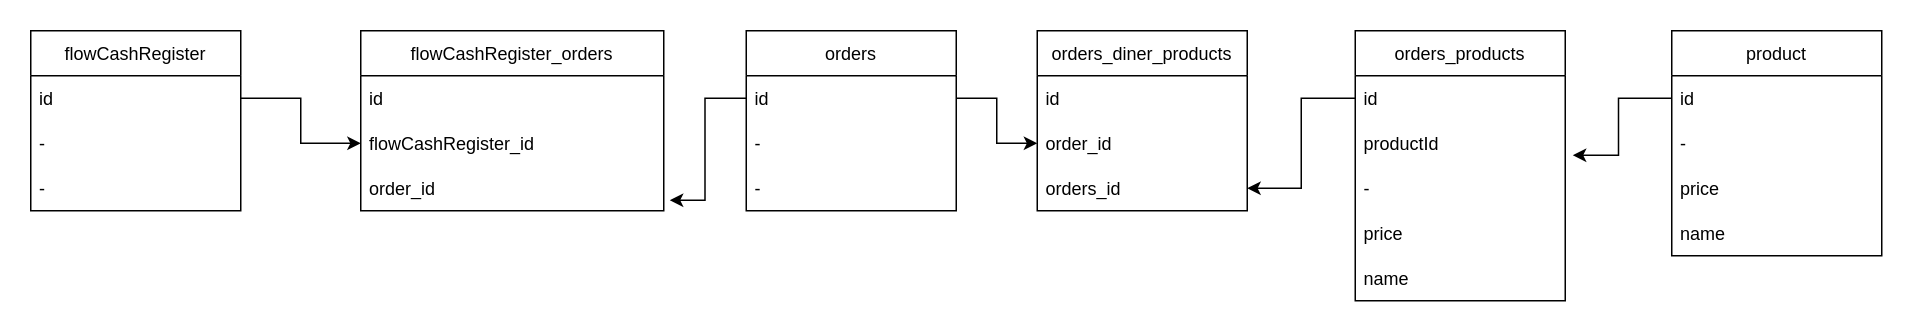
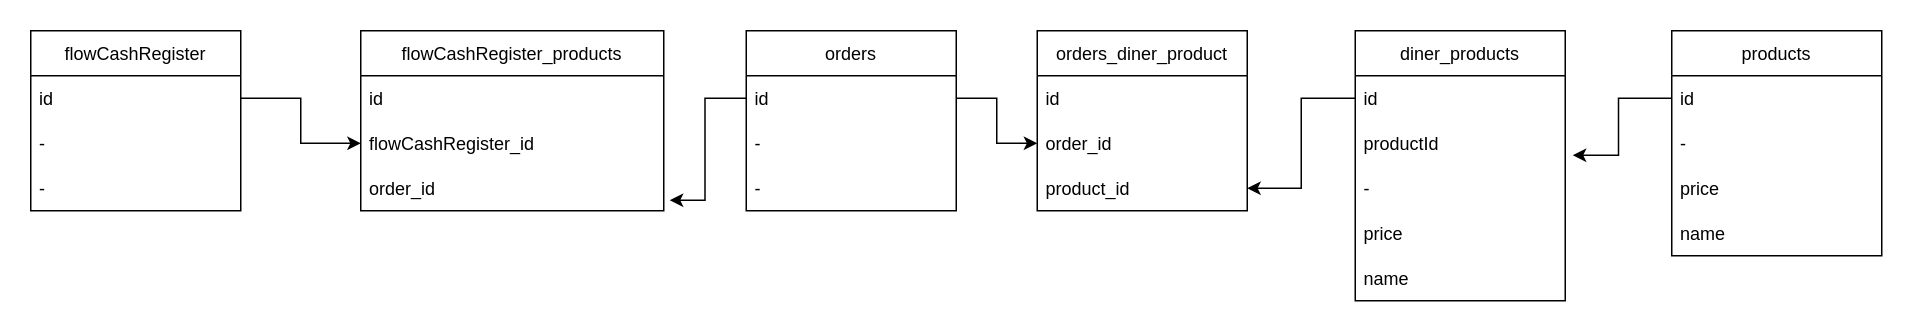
node "flowCashRegister_orders": label "flowCashRegister_orders" -> "flowCashRegister_products"
node "orders_diner_products": label "orders_diner_products" -> "orders_diner_product"
node "orders_products": label "orders_products" -> "diner_products"
node "product": label "product" -> "products"
node "orders_id": label "orders_id" -> "product_id"
